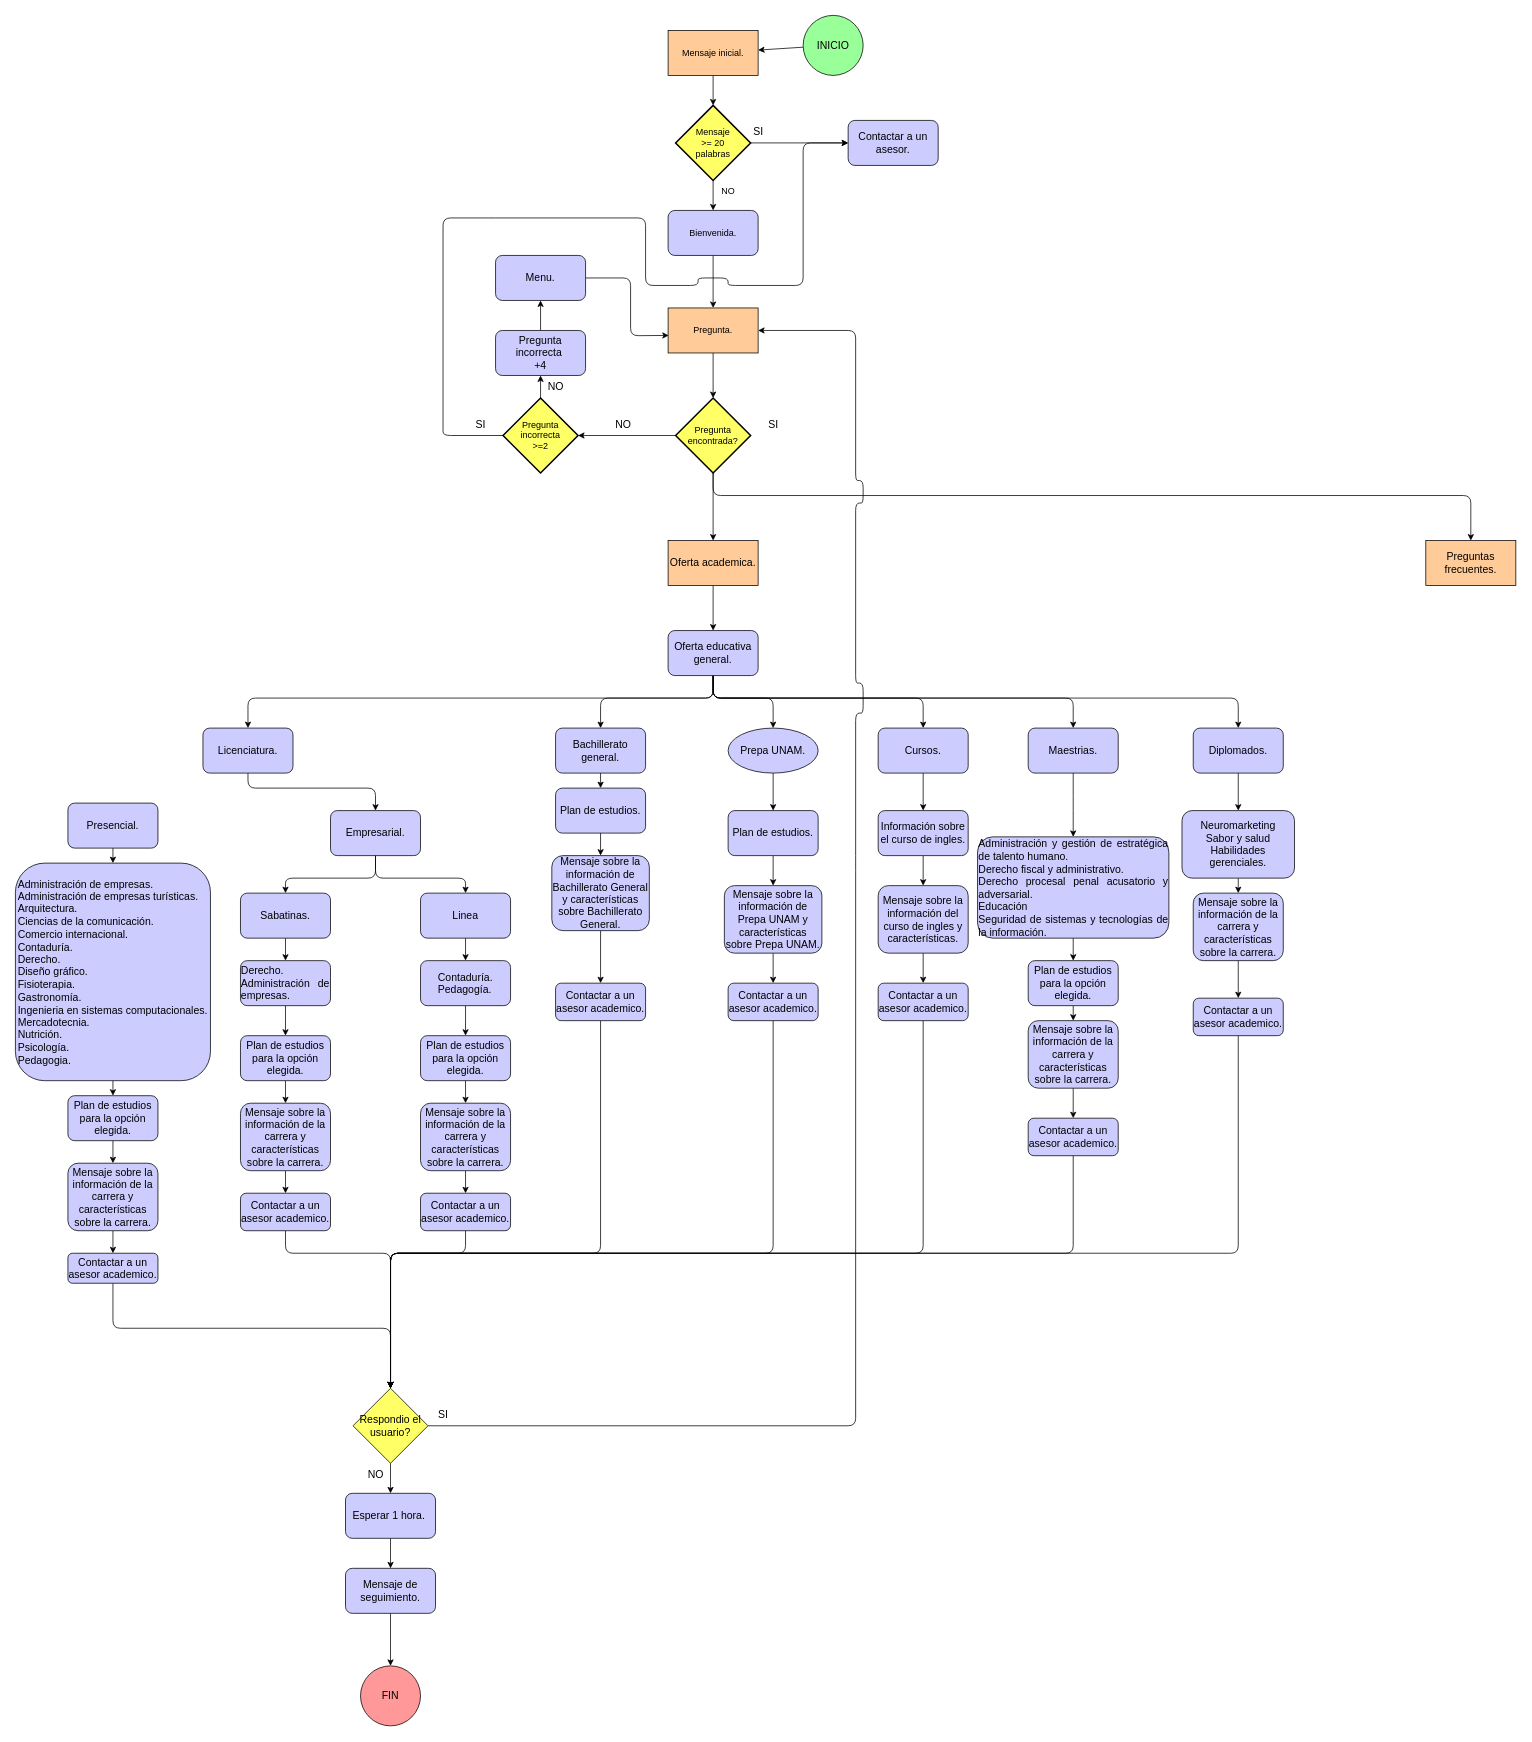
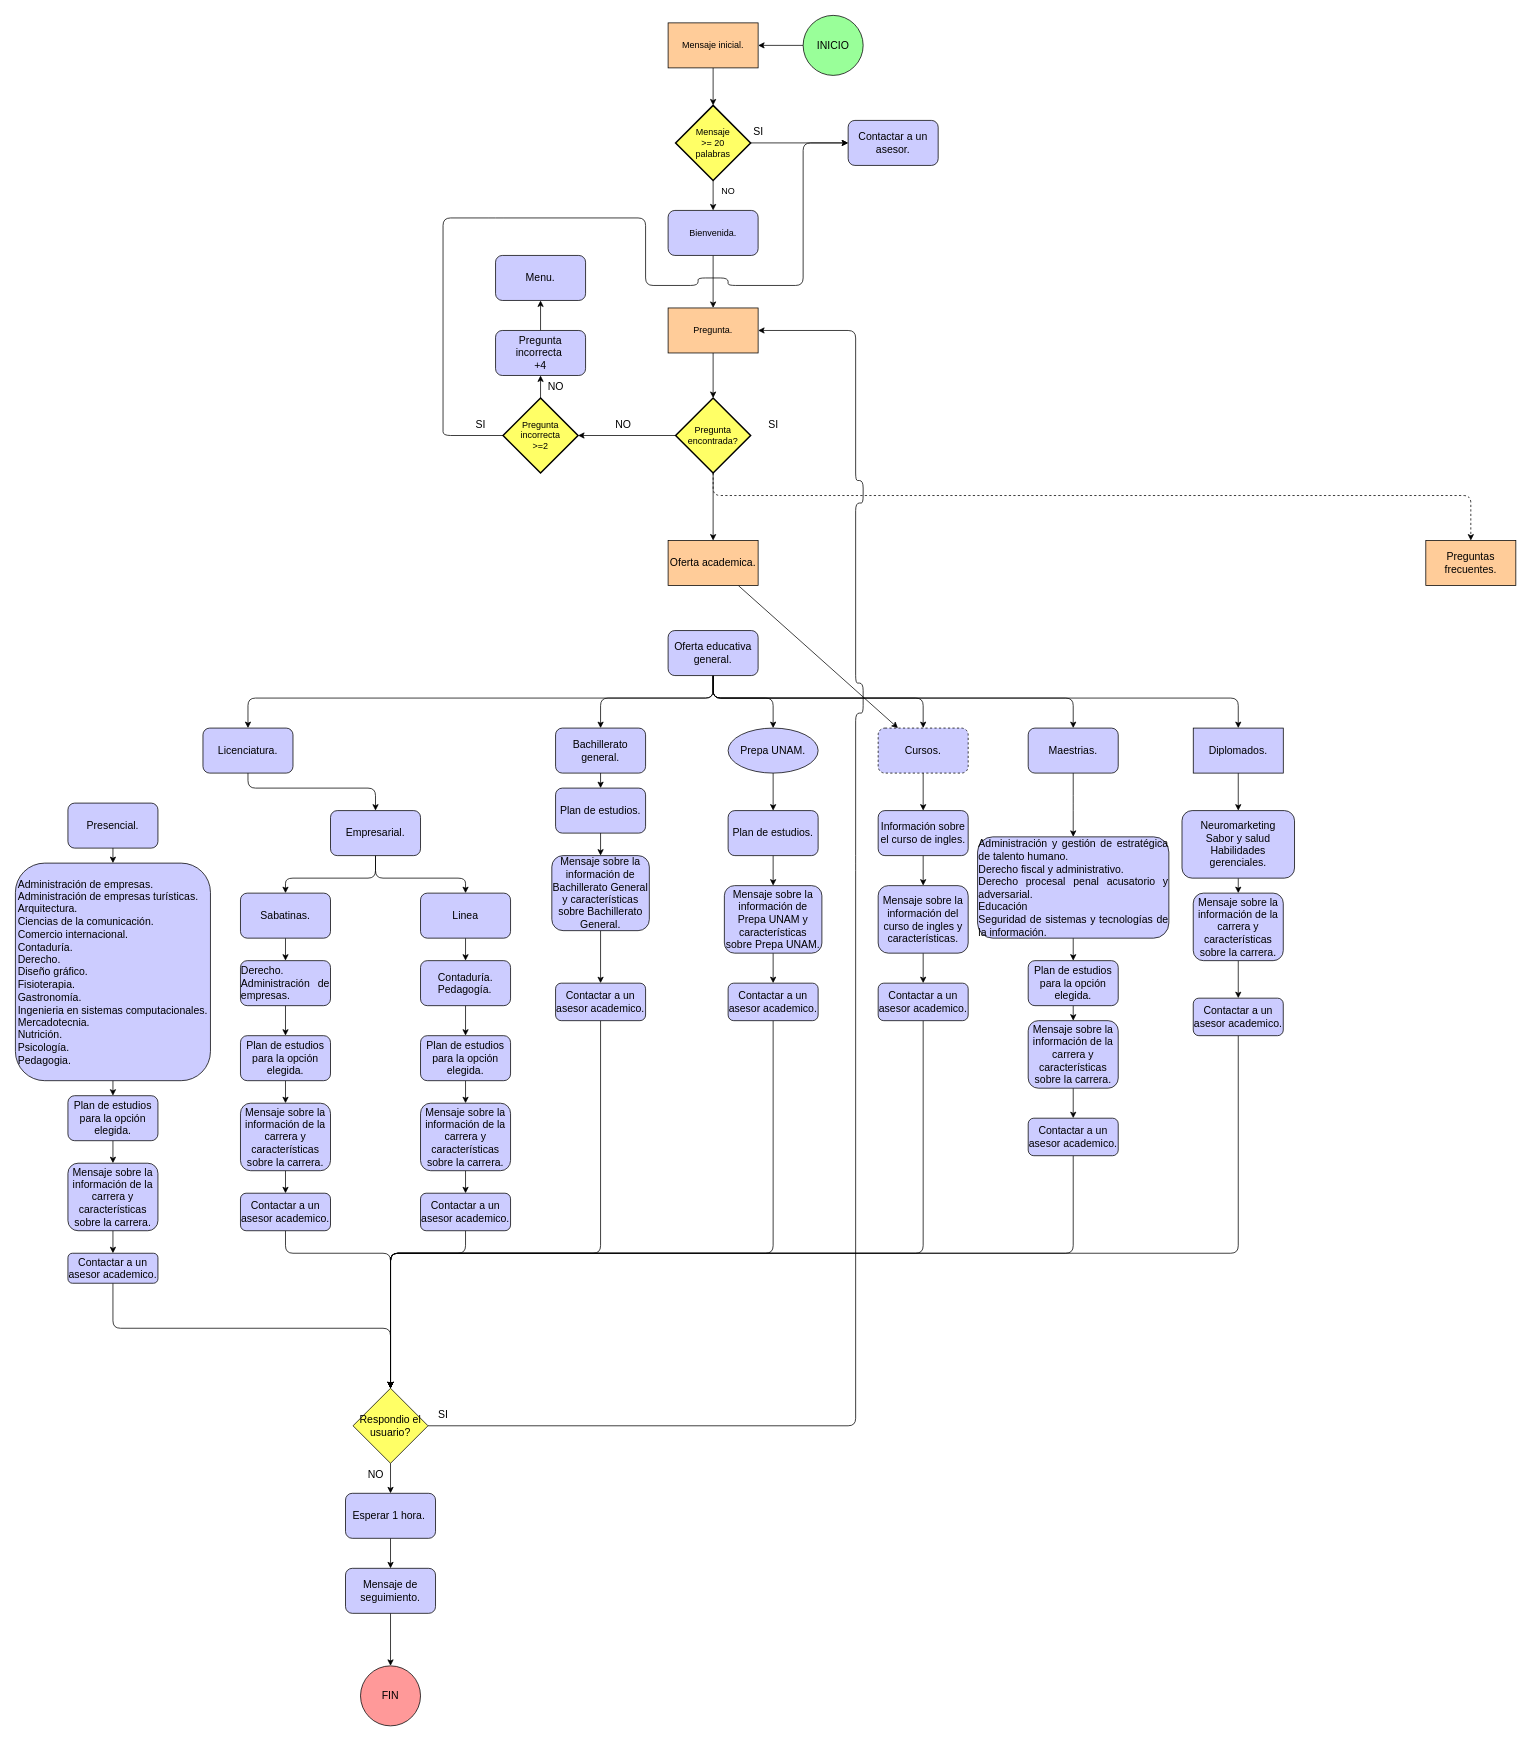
node "Mensaje inicial.": moved (713, 53) -> (713, 45)
edge "Menu." -> "Pregunta.": removed
edge "Pregunta encontrada?" -> "Preguntas frecuentes.": style solid -> dashed
edge "Oferta academica." -> "Oferta educativa general.": now "Oferta academica." -> "Cursos."
node "Cursos.": style solid -> dashed
node "Diplomados.": shape rounded rectangle -> rectangle
